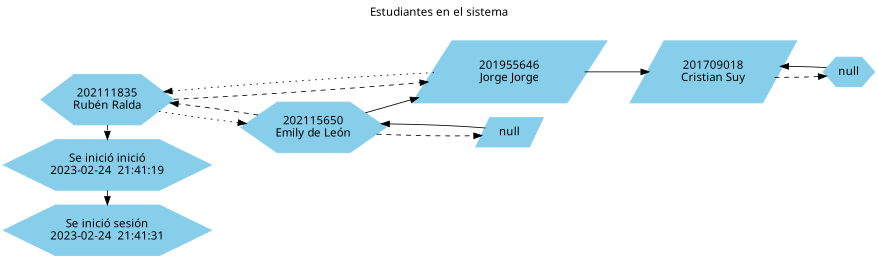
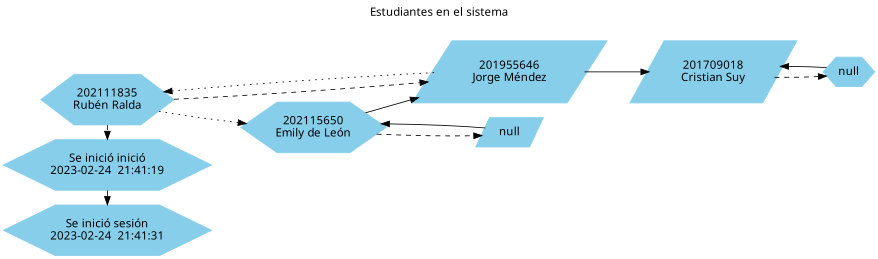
node "201955646 Jorge Jorge": label "201955646 Jorge Jorge" -> "201955646 Jorge Méndez"
edge "202115650 Emily de León" -> "202111835 Rubén Ralda": removed
